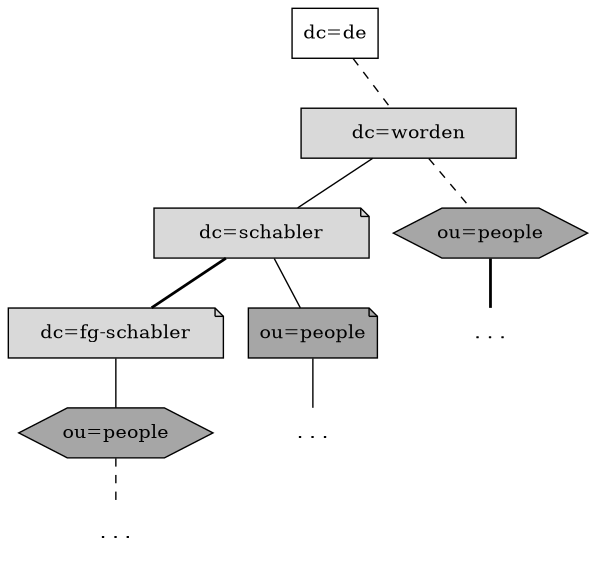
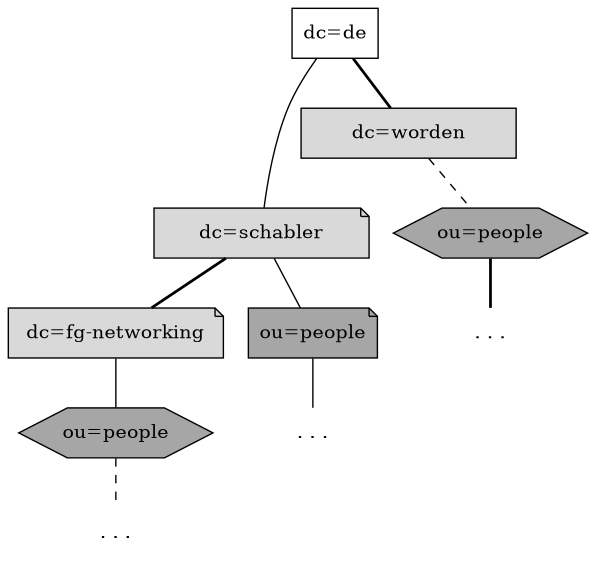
edge "dc=de" -- "dc=worden": style dashed -> bold
edge "dc=worden" -- "dc=schabler": now "dc=de" -- "dc=schabler"
node "dc=fg-schabler": label "dc=fg-schabler" -> "dc=fg-networking"
